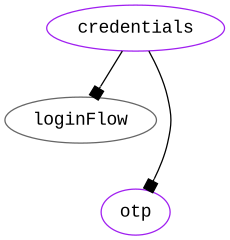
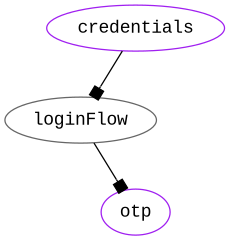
edge "credentials" -> "otp": now "loginFlow" -> "otp"
